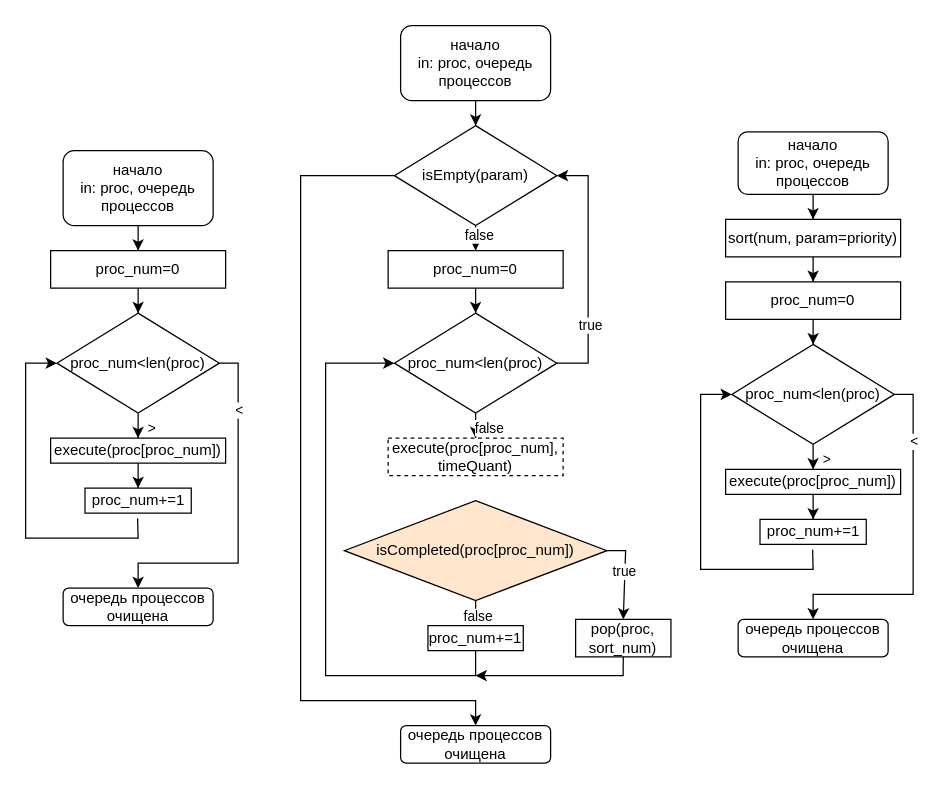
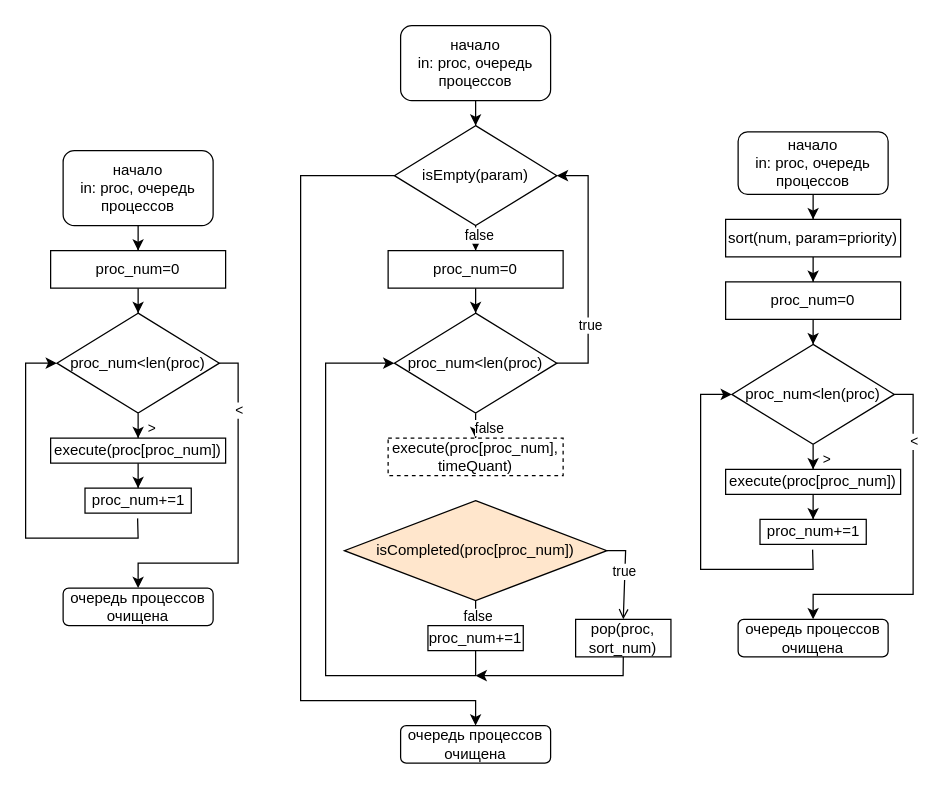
edge "isCompleted(proc[proc_num])" -> "pop(proc, sort_num)": arrowhead classic -> open
